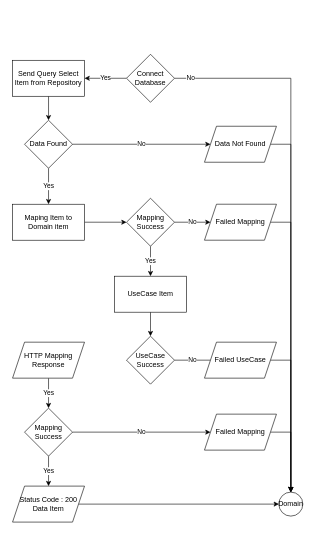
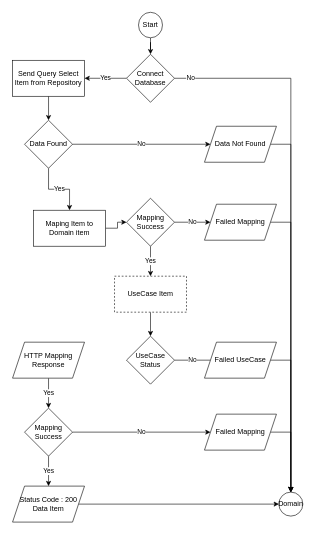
node "Start": added
edge "Start" -> "Connect Database": added
node "Maping Item to Domain item": moved (48, 222) -> (69, 228)
node "UseCase Item": style solid -> dashed
node "UseCase Success": label "UseCase Success" -> "UseCase Status"
